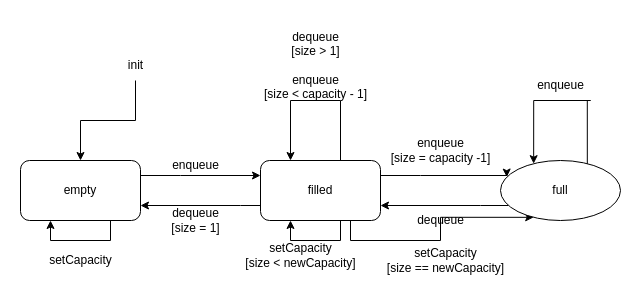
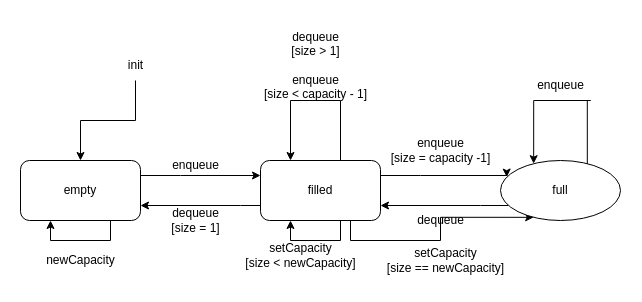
node "setCapacity": label "setCapacity" -> "newCapacity"
